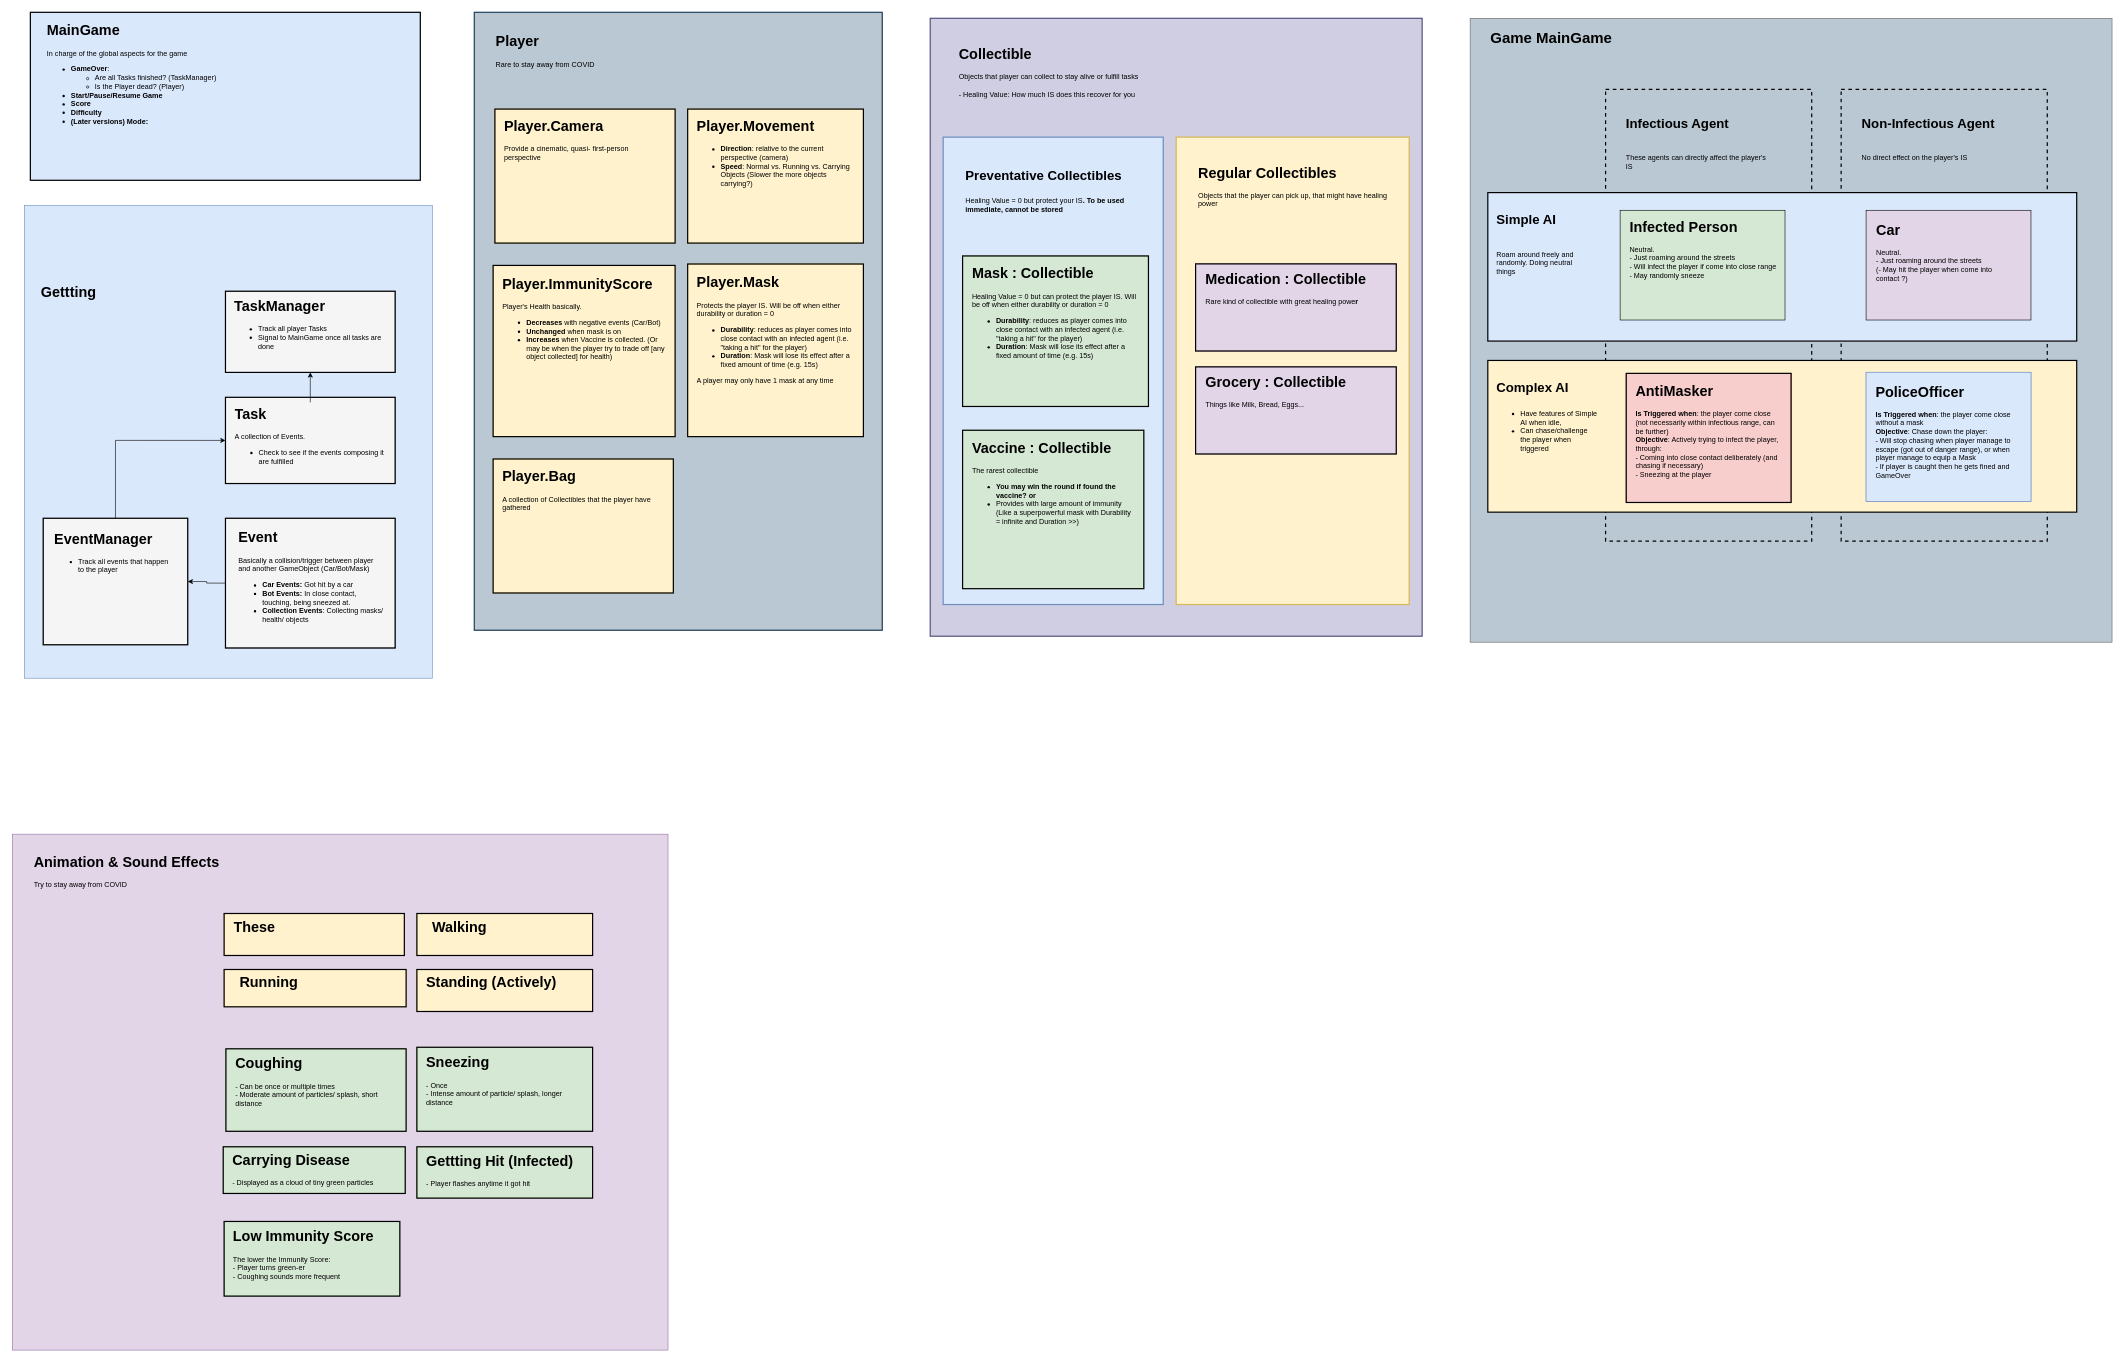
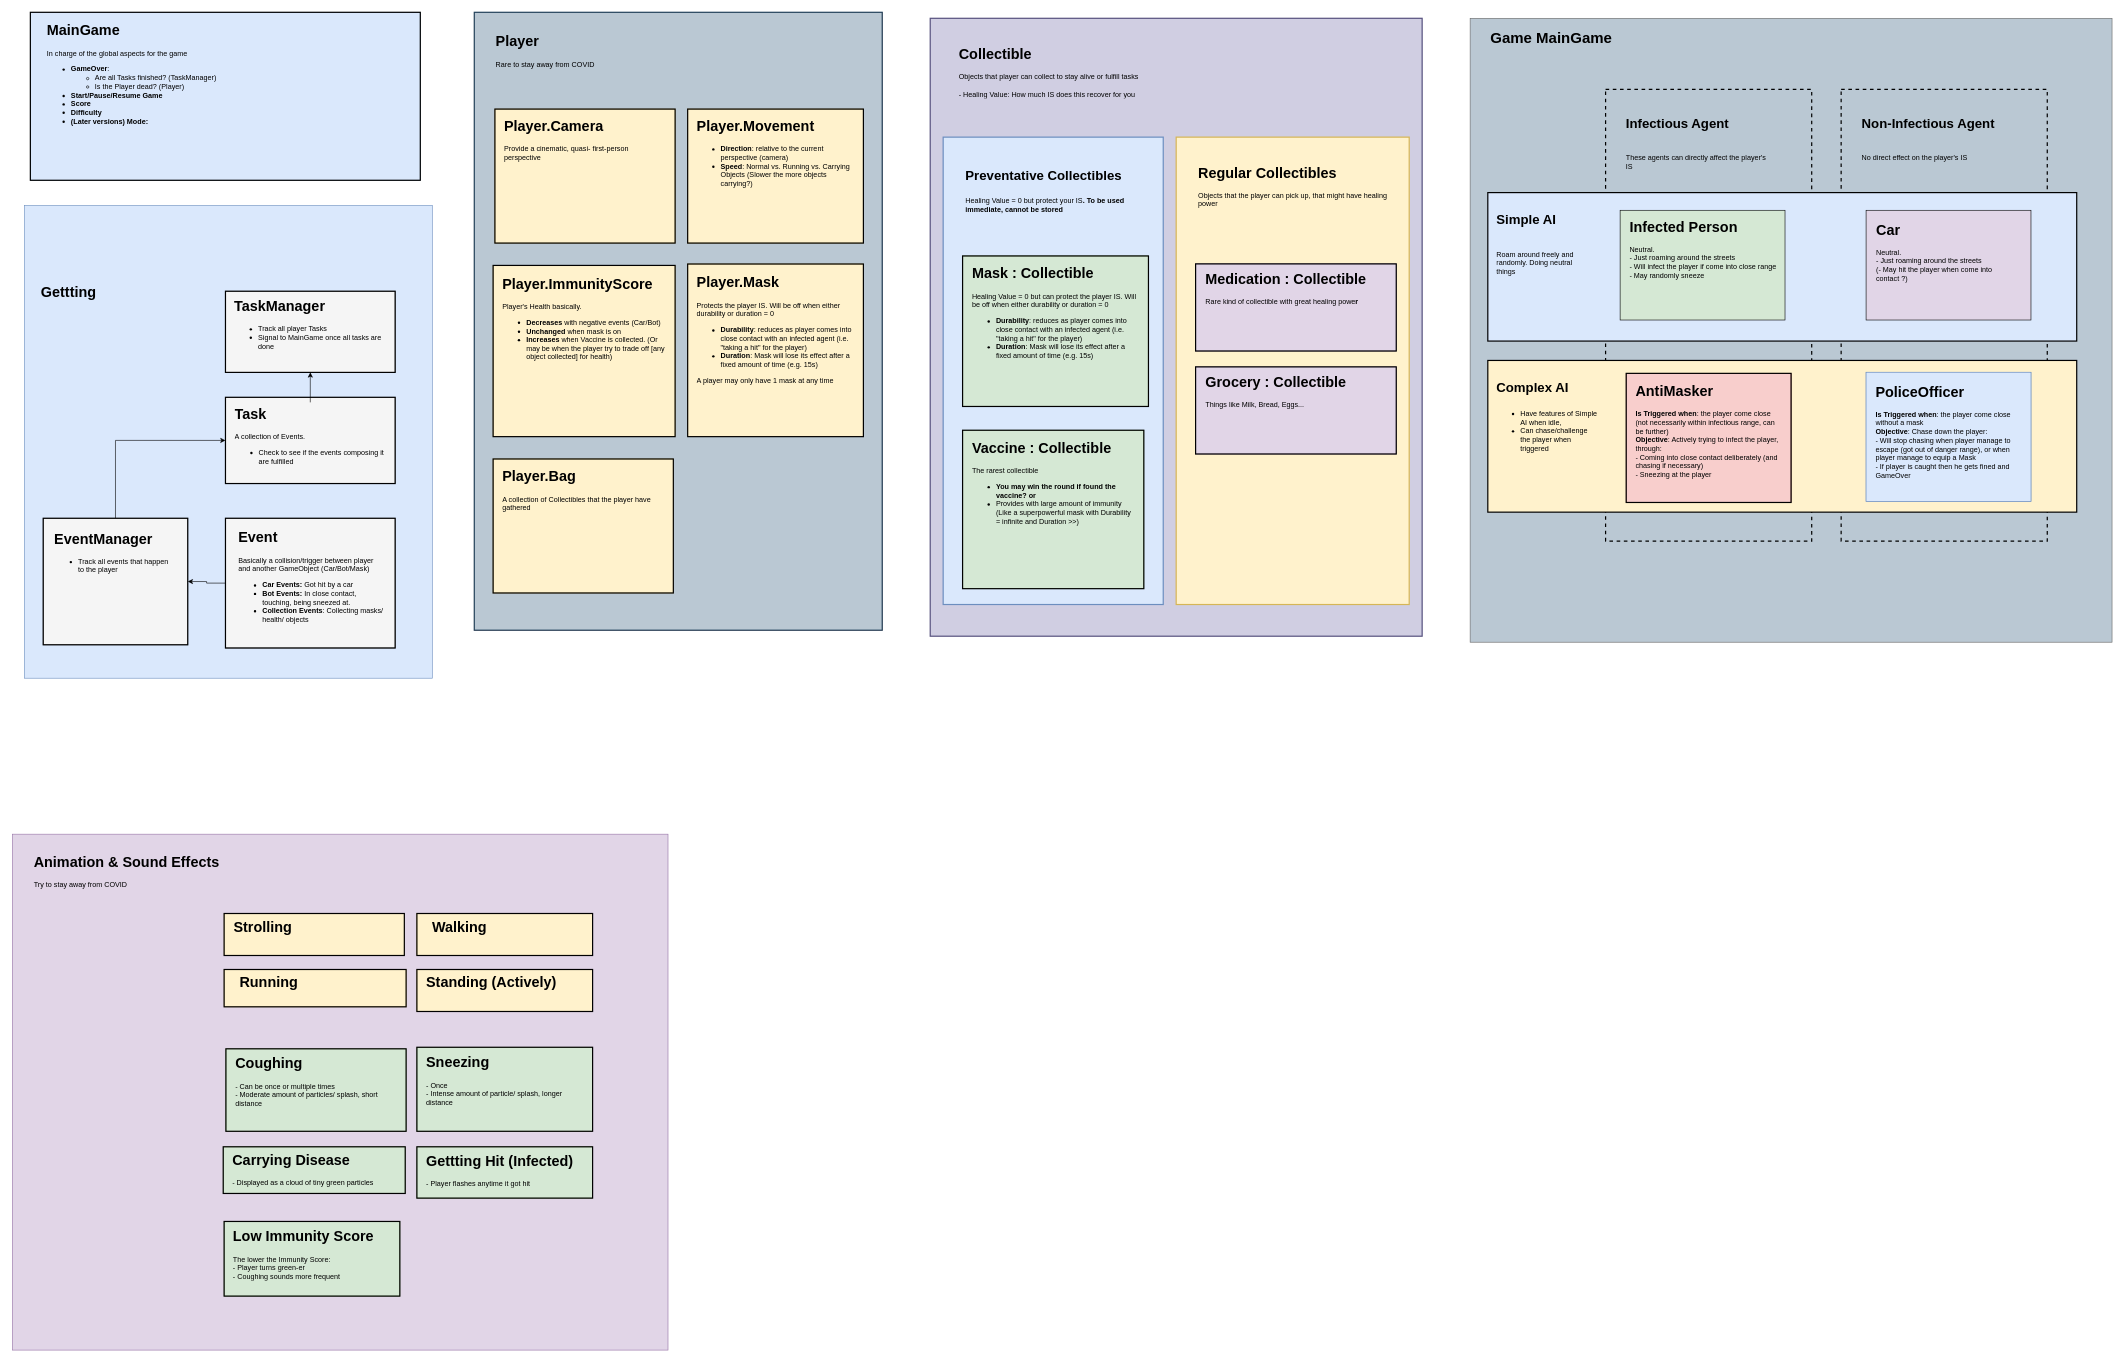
node "These": label "These" -> "Strolling"
